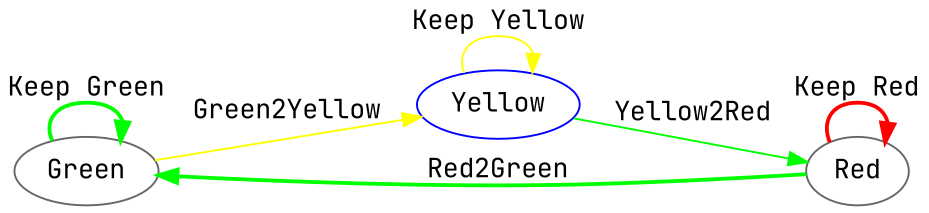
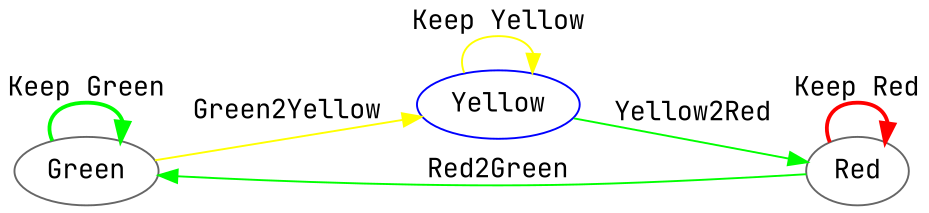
edge "Red" -> "Green": style bold -> solid
